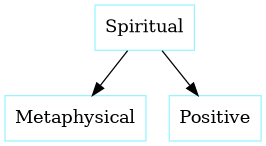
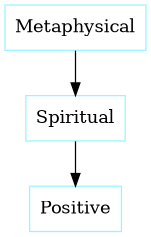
edge "Spiritual" -> "Metaphysical": reversed
